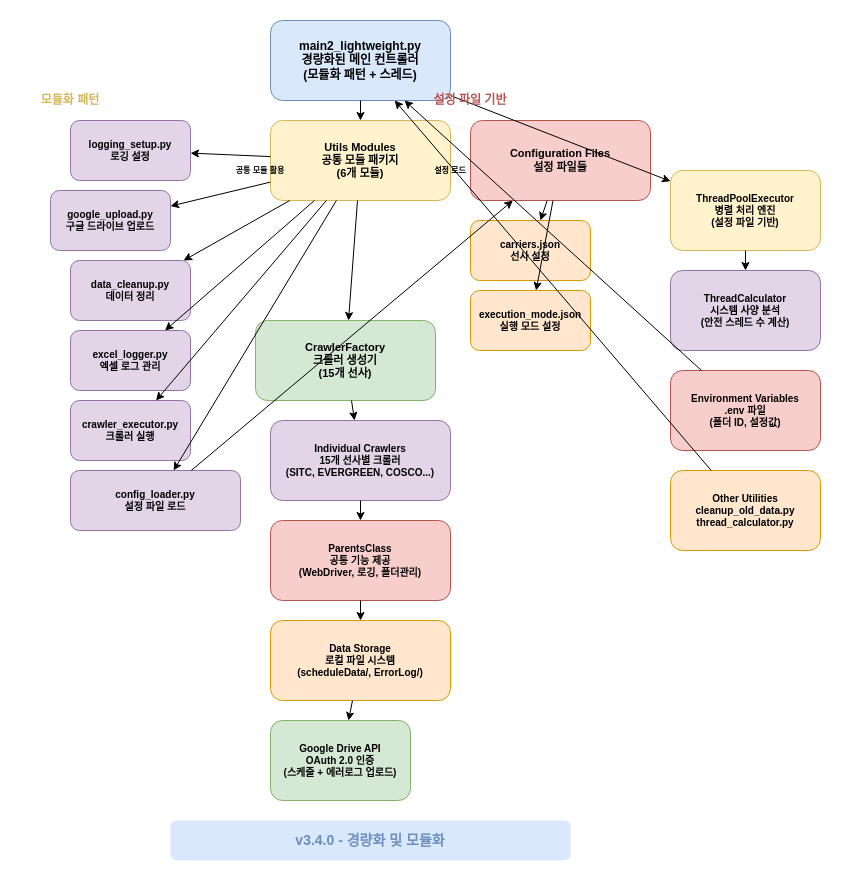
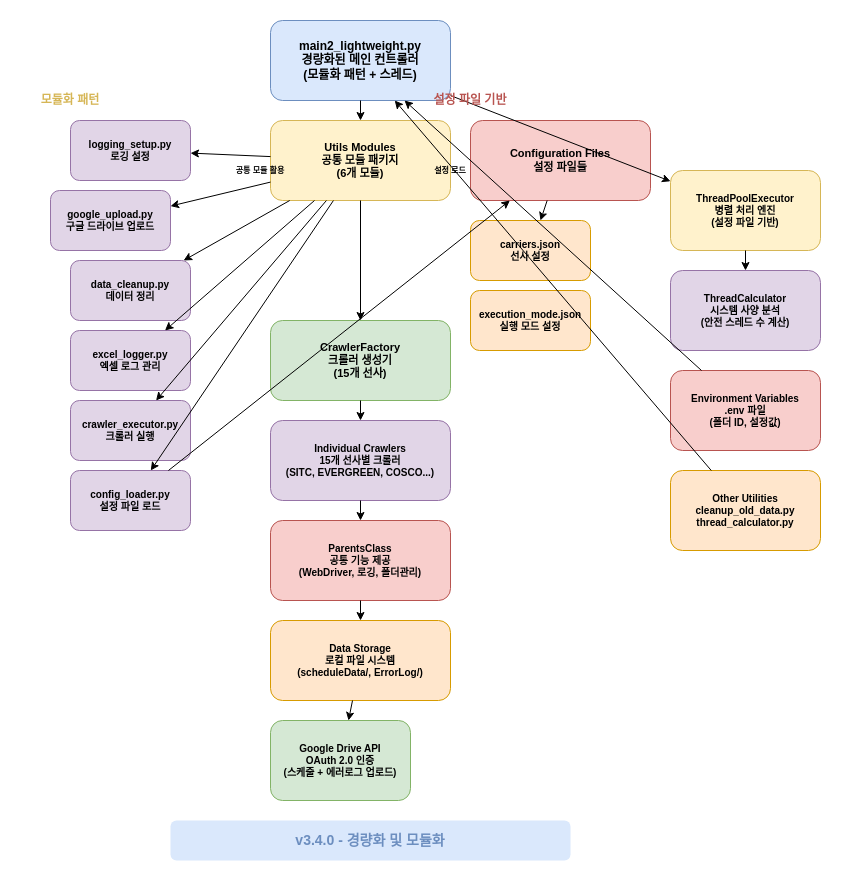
edge "Configuration Files 설정 파일들" -> "execution_mode.json 실행 모드 설정": removed
node "CrawlerFactory 크롤러 생성기 (15개 선사)": moved (346, 361) -> (361, 361)
node "config_loader.py 설정 파일 로드": size 170x60 -> 120x60
